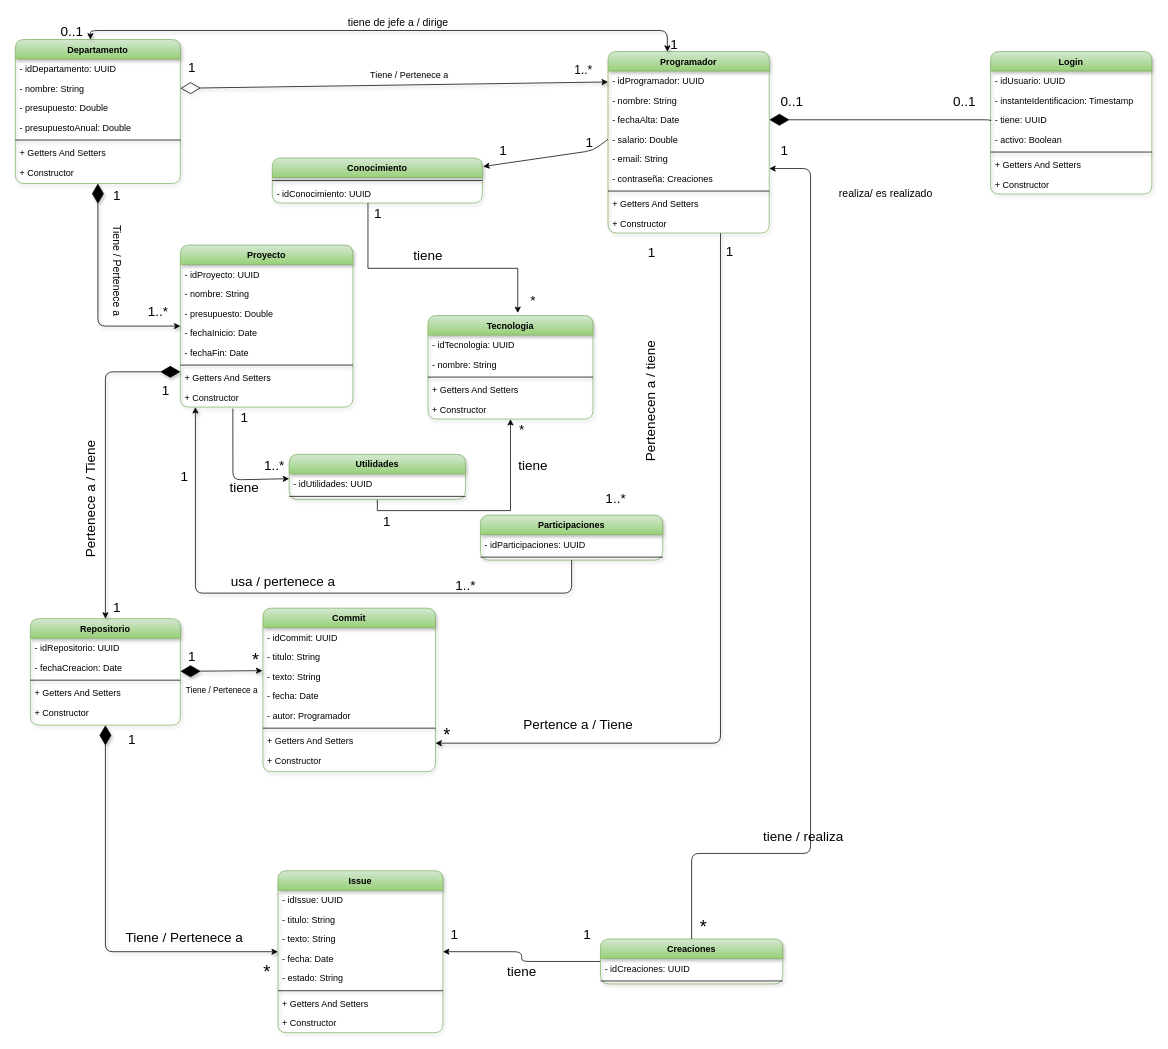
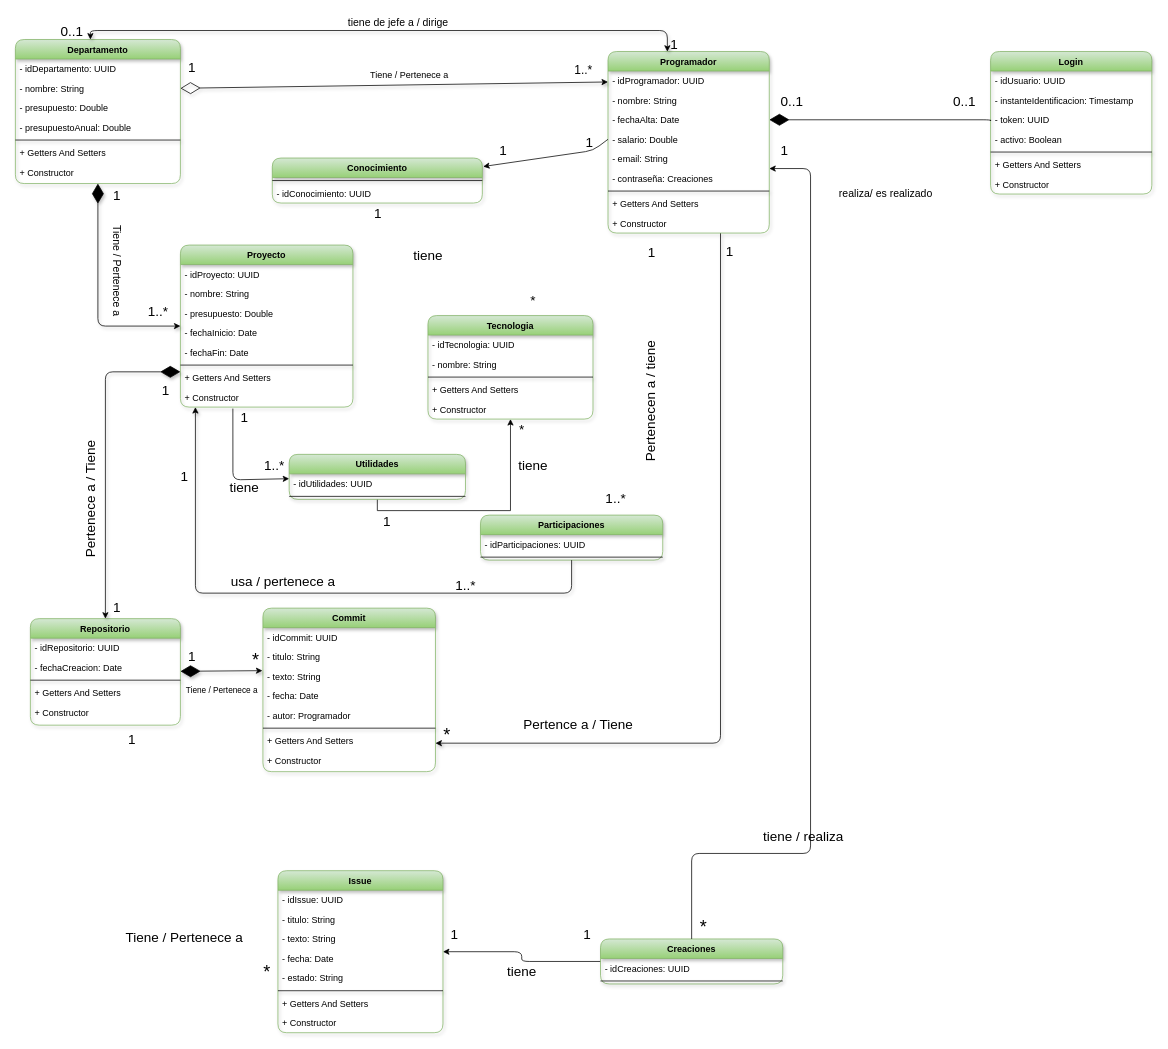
node "- tiene: UUID": label "- tiene: UUID" -> "- token: UUID"
edge "Conocimiento" -> "Tecnologia": removed
edge "Repositorio" -- "Issue": removed
